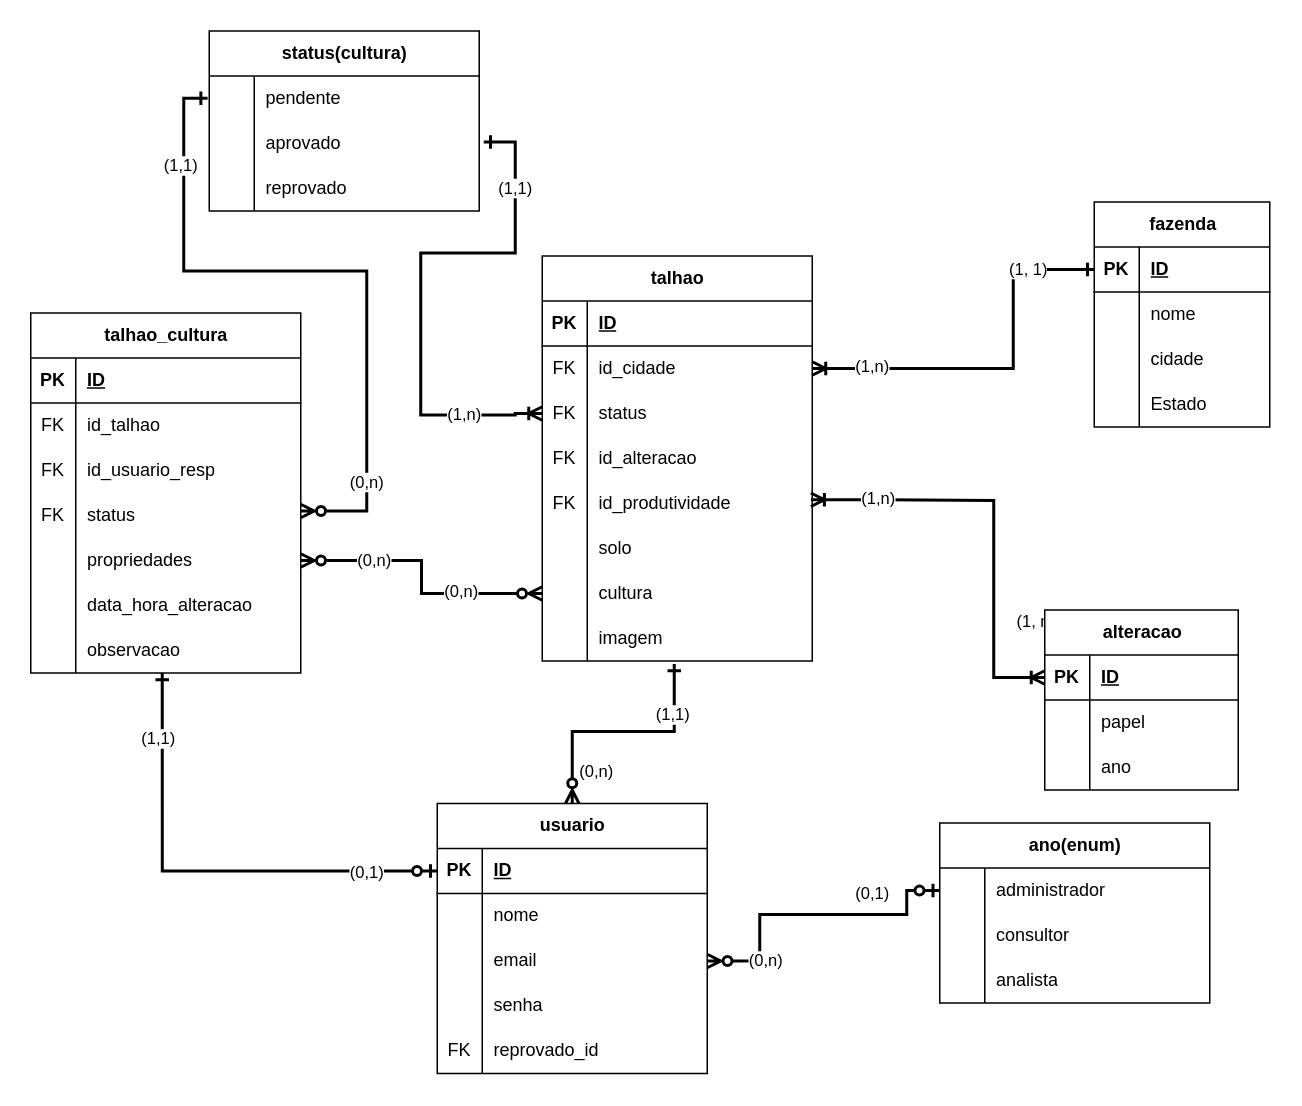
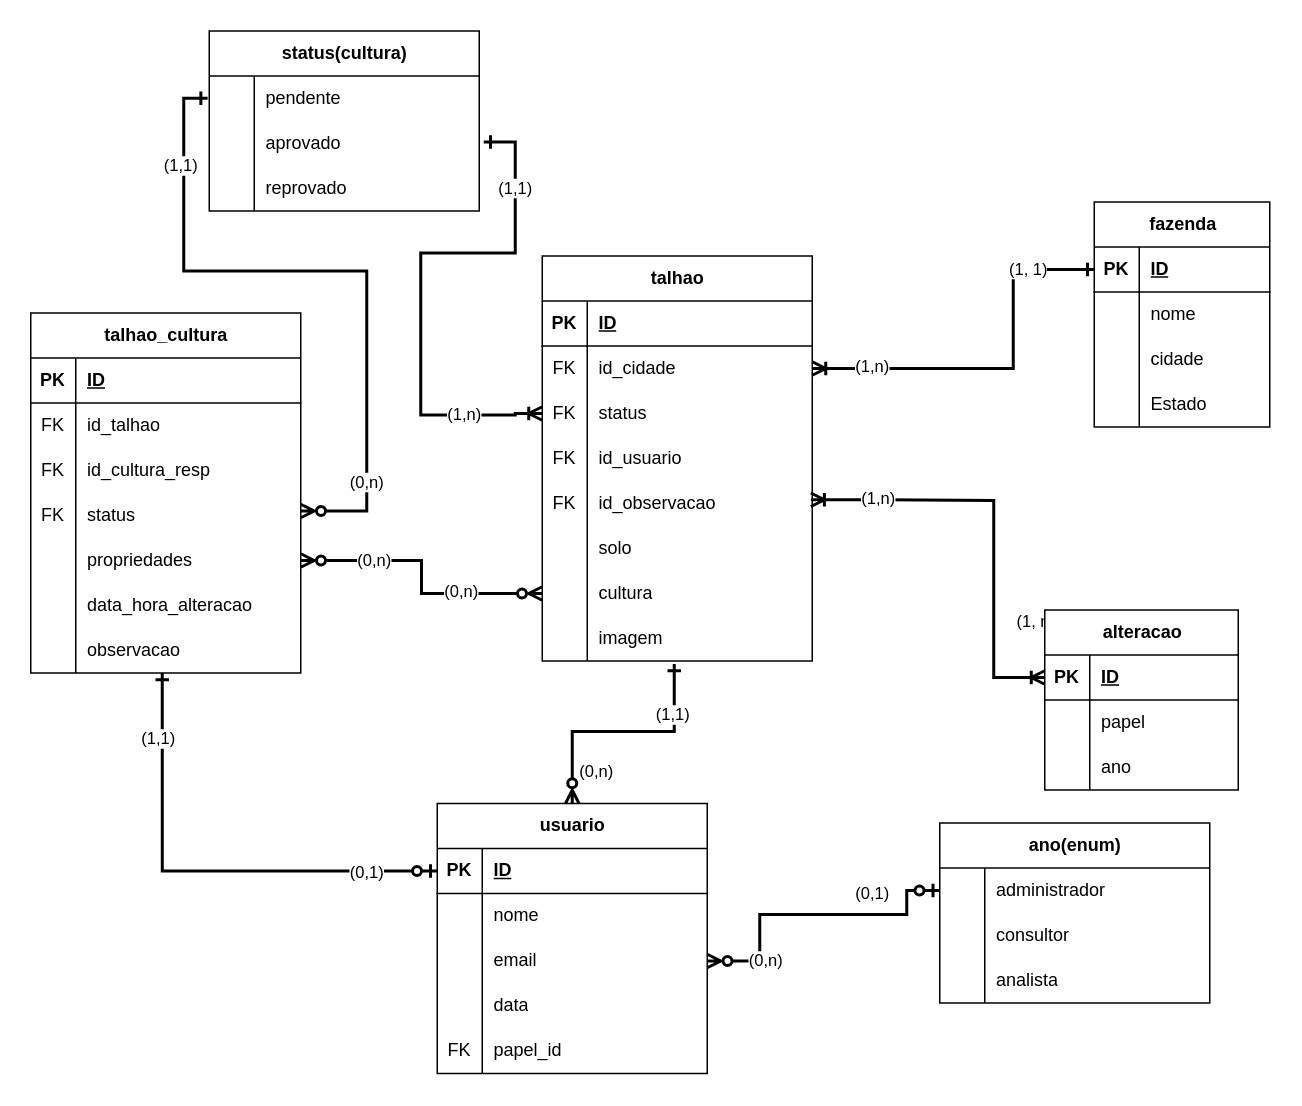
node "id_alteracao": label "id_alteracao" -> "id_usuario"
node "id_usuario_resp": label "id_usuario_resp" -> "id_cultura_resp"
node "id_produtividade": label "id_produtividade" -> "id_observacao"
node "senha": label "senha" -> "data"
node "reprovado_id": label "reprovado_id" -> "papel_id"
